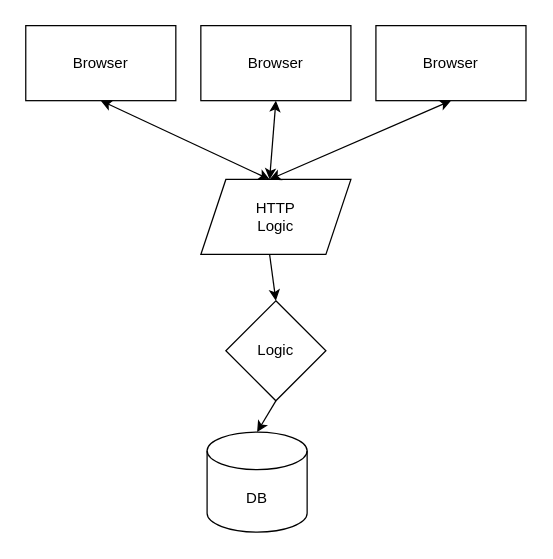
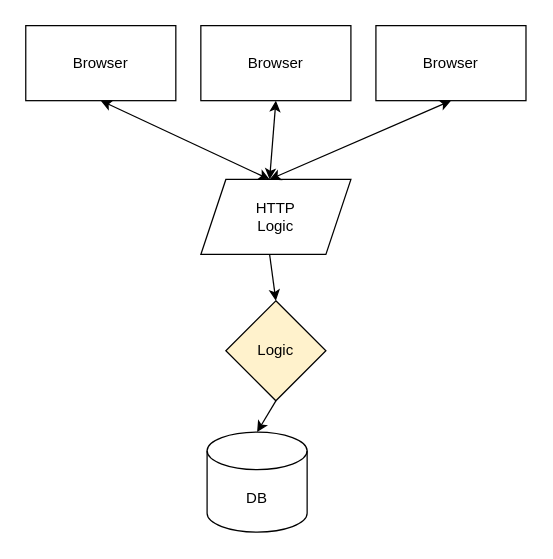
node "Logic": fillcolor #ffffff -> #fff2cc
